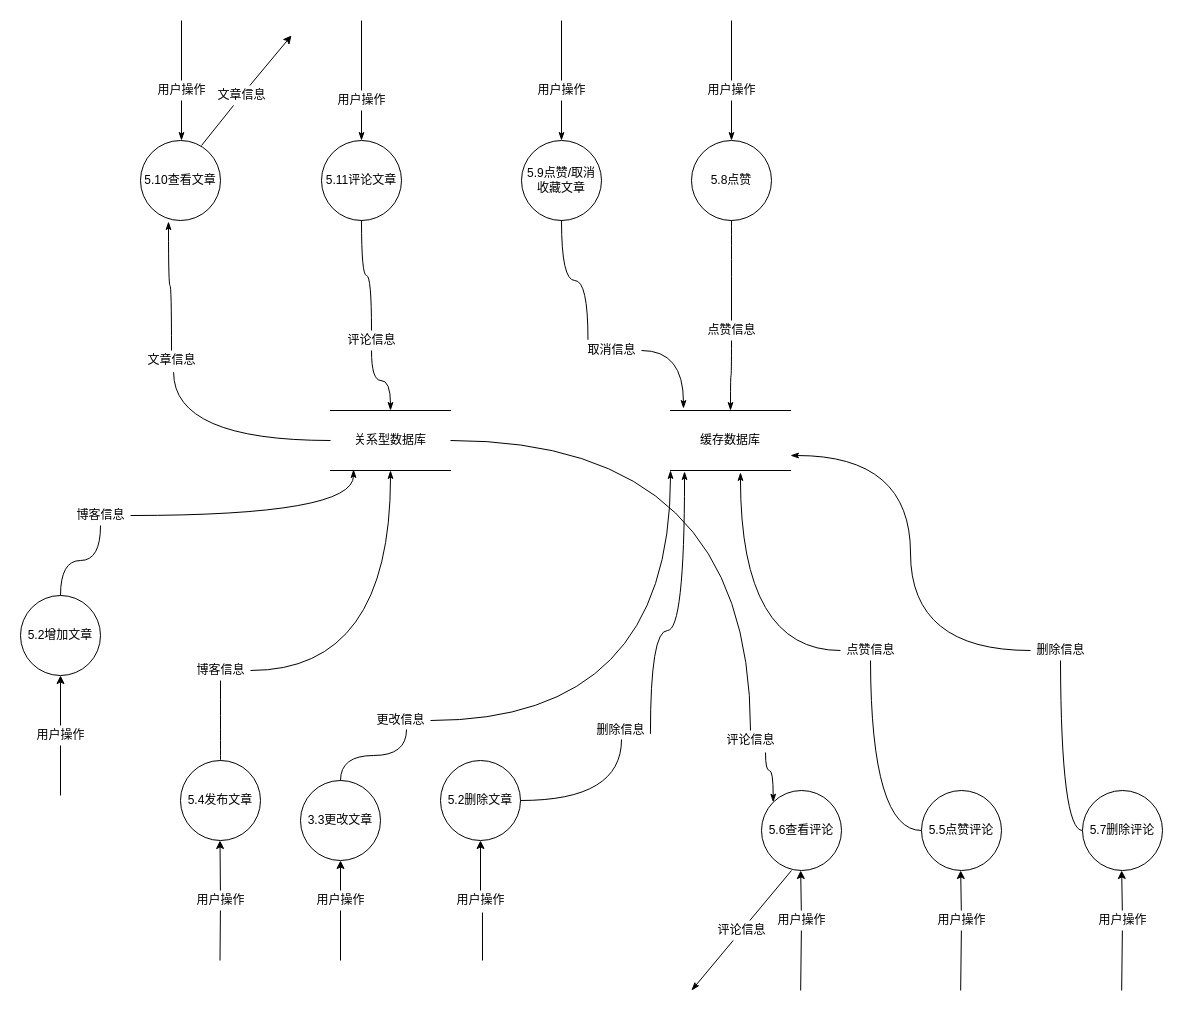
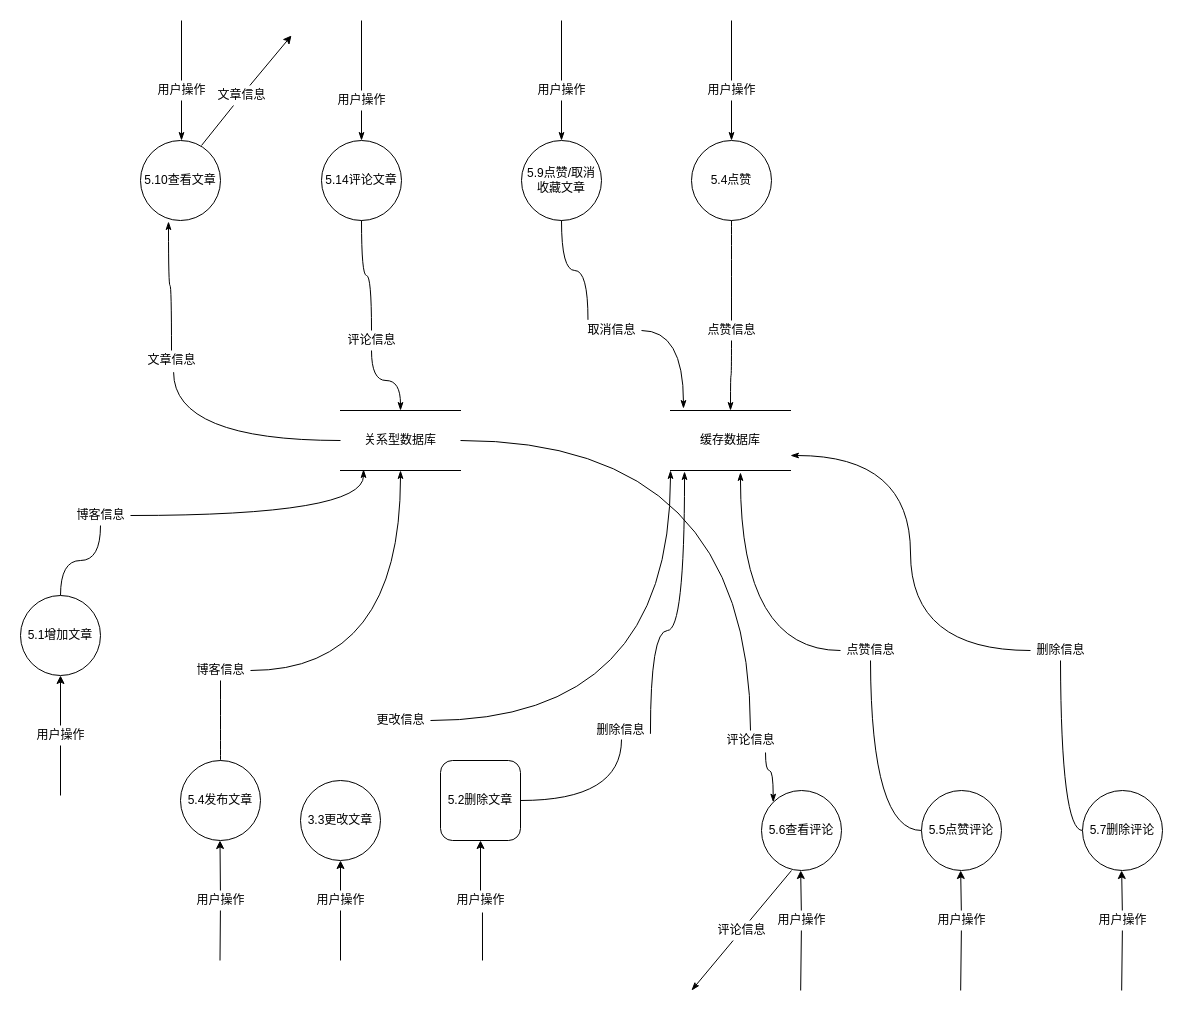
node "5.11评论文章": label "5.11评论文章" -> "5.14评论文章"
node "5.8点赞": label "5.8点赞" -> "5.4点赞"
node "取消信息": moved (612, 351) -> (612, 331)
node "关系型数据库": moved (391, 441) -> (401, 441)
node "5.2增加文章": label "5.2增加文章" -> "5.1增加文章"
edge "更改信息" -- "3.3更改文章": removed
node "5.2删除文章": shape ellipse -> rounded rectangle
